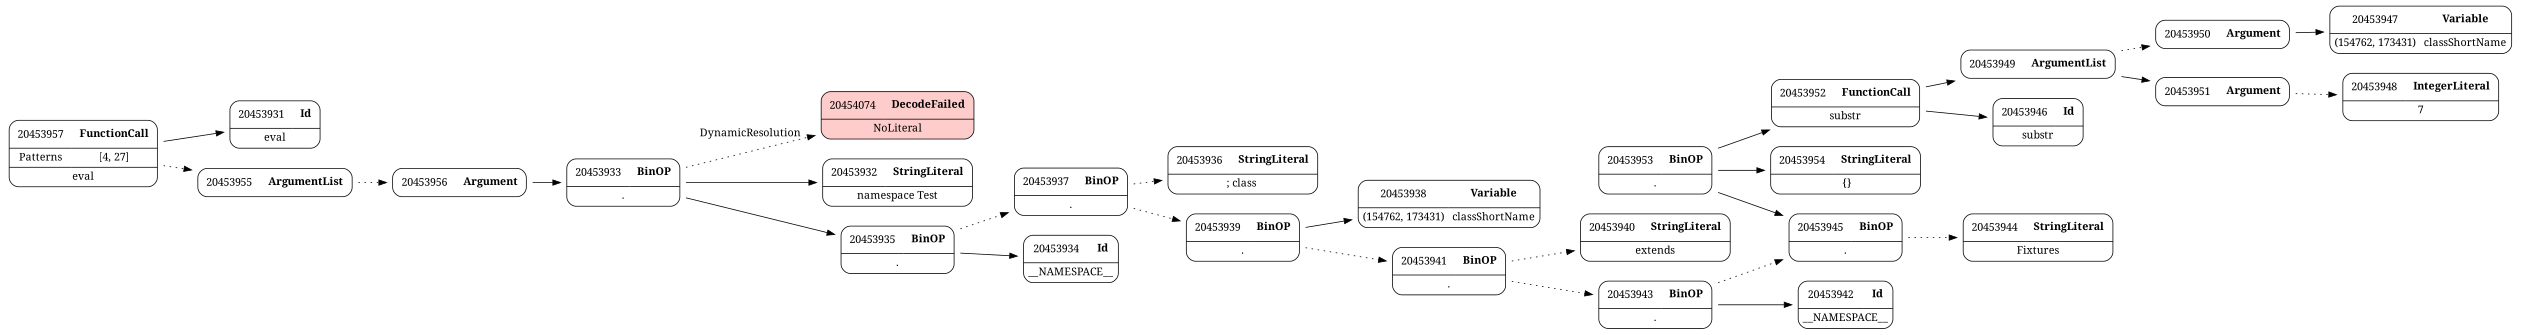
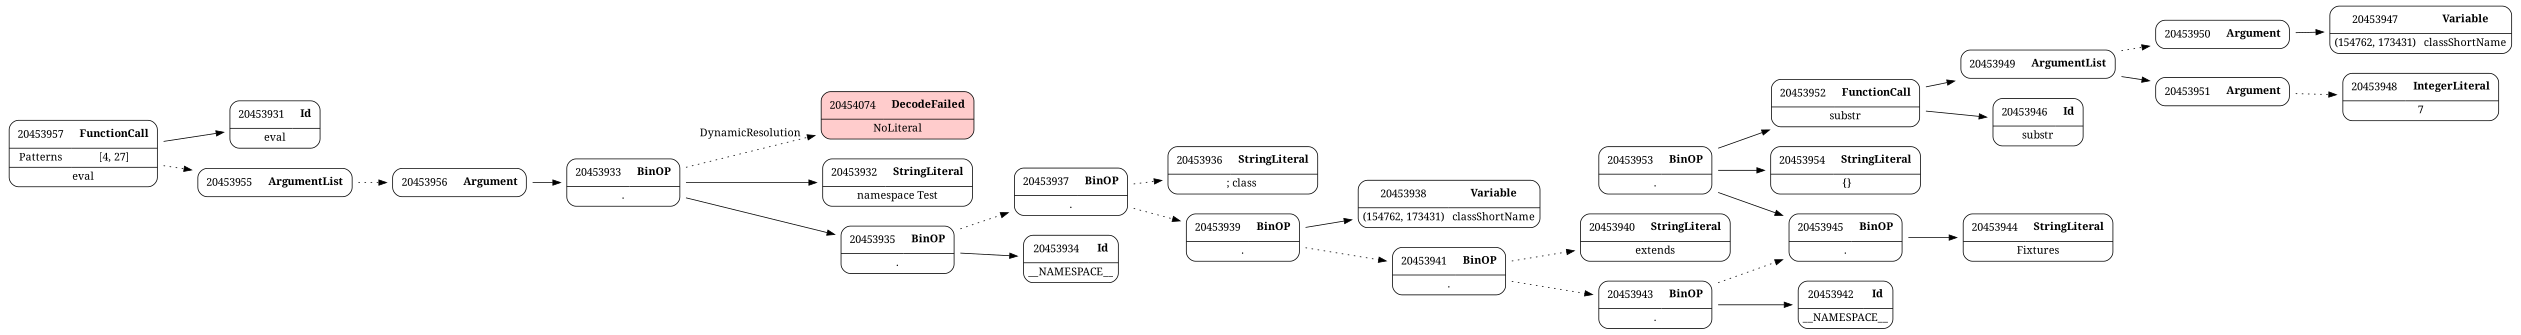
edge "20453945" -> "20453944": style dotted -> solid
